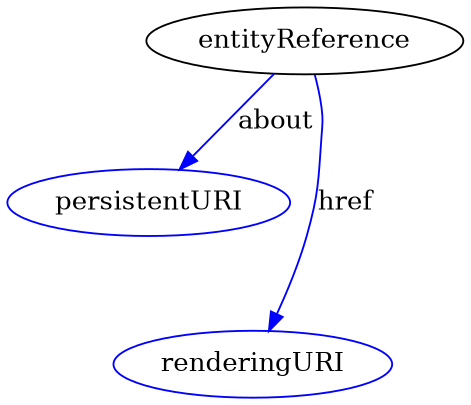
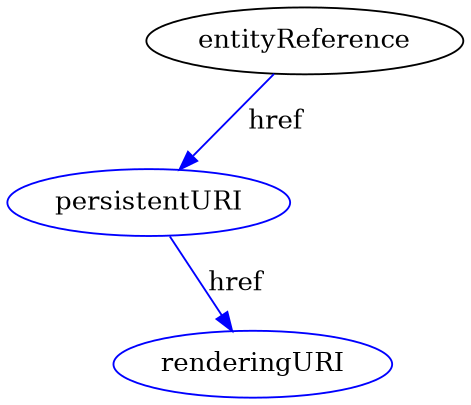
edge "entityReference" -> "persistentURI": label "about" -> "href"
edge "entityReference" -> "renderingURI": now "persistentURI" -> "renderingURI"
